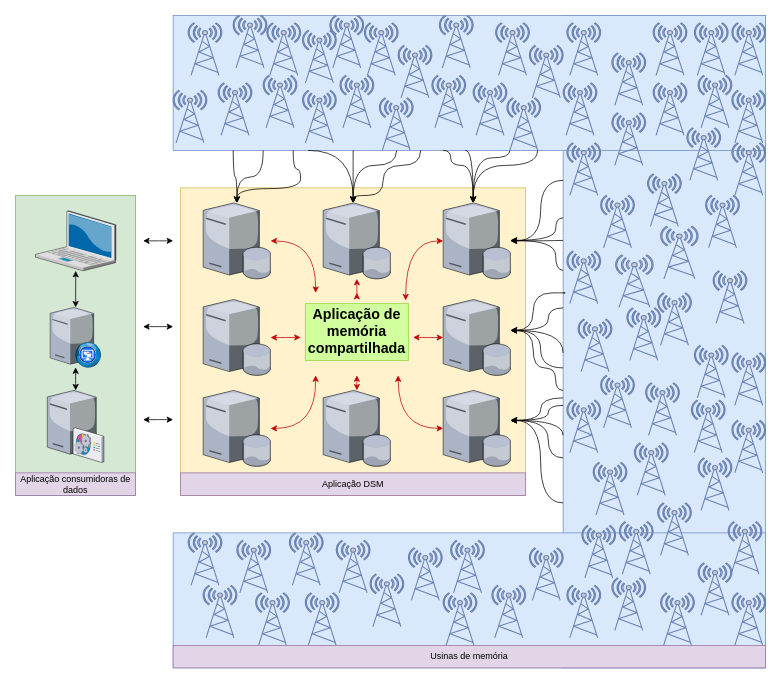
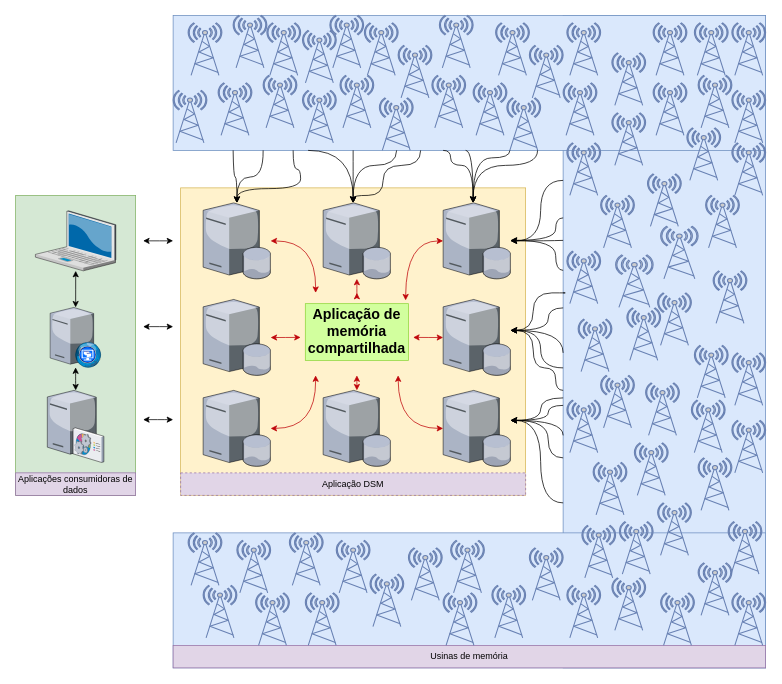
node "Aplicação consumidoras de dados": label "Aplicação consumidoras de dados" -> "Aplicações consumidoras de dados"
node "Aplicação DSM": style solid -> dashed
